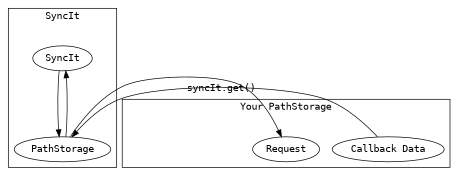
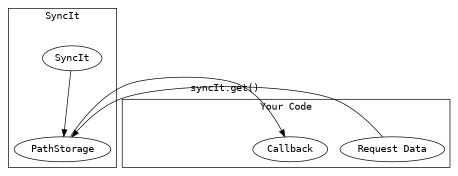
edge "PathStorage" -> "SyncIt": removed
cluster "Your PathStorage": label "Your PathStorage" -> "Your Code"
node "Request": label "Request" -> "Callback"
node "Callback Data": label "Callback Data" -> "Request Data"
